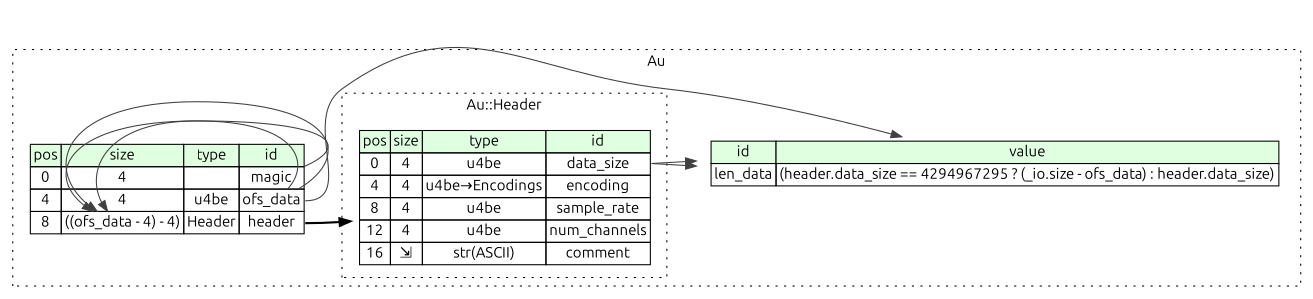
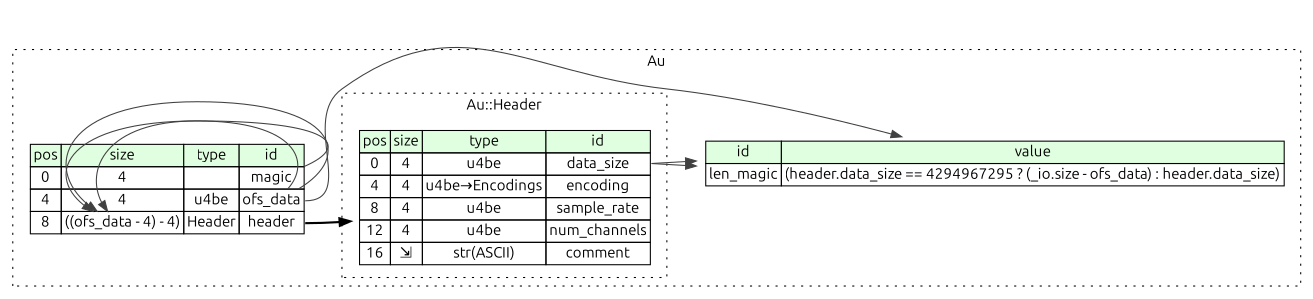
node "id": text "len_data" -> "len_magic"
